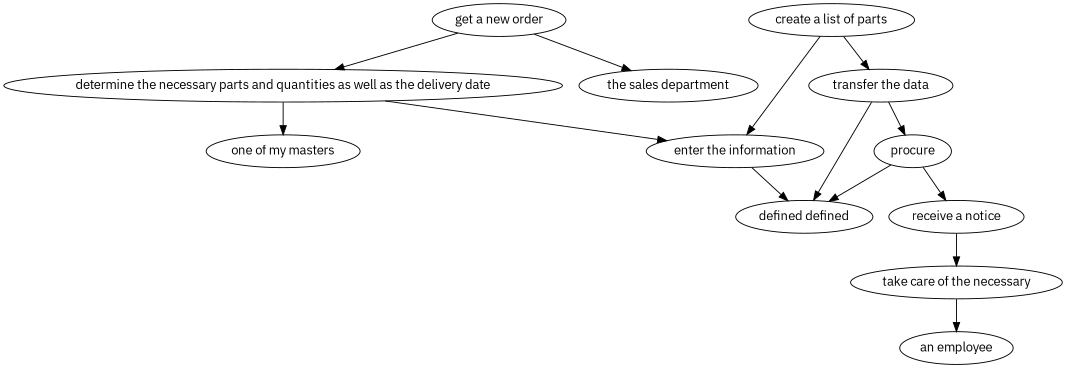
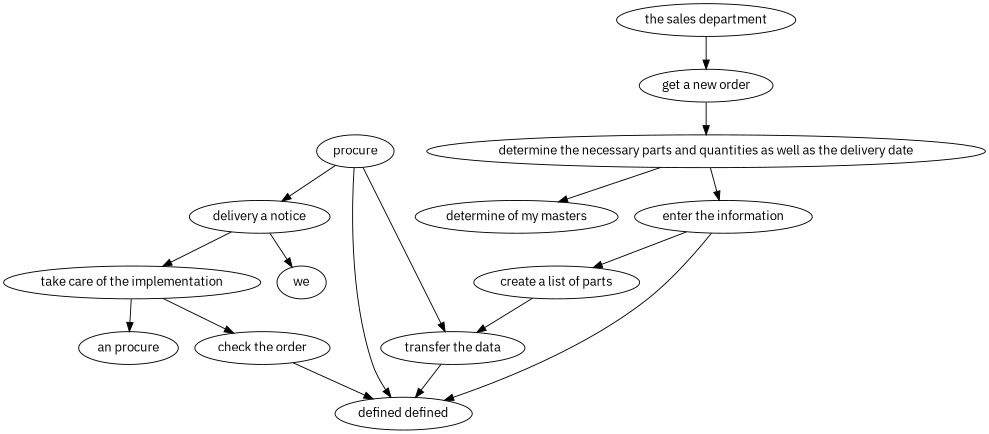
edge "get a new order" -> "the sales department": reversed
edge "create a list of parts" -> "enter the information": reversed
edge "transfer the data" -> "procure": reversed
node "one of my masters": label "one of my masters" -> "determine of my masters"
node "receive a notice": label "receive a notice" -> "delivery a notice"
node "we": added
node "take care of the necessary": label "take care of the necessary" -> "take care of the implementation"
node "check the order": added
node "an employee": label "an employee" -> "an procure"
